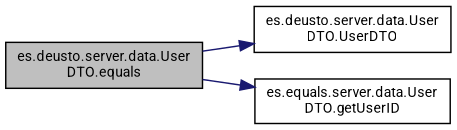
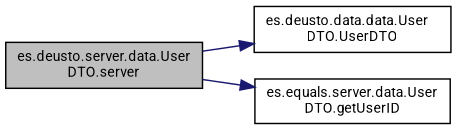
node "es.deusto.server.data.User DTO.UserDTO": label "es.deusto.server.data.User DTO.UserDTO" -> "es.deusto.data.data.User DTO.UserDTO"
node "es.deusto.server.data.User DTO.equals": label "es.deusto.server.data.User DTO.equals" -> "es.deusto.server.data.User DTO.server"
